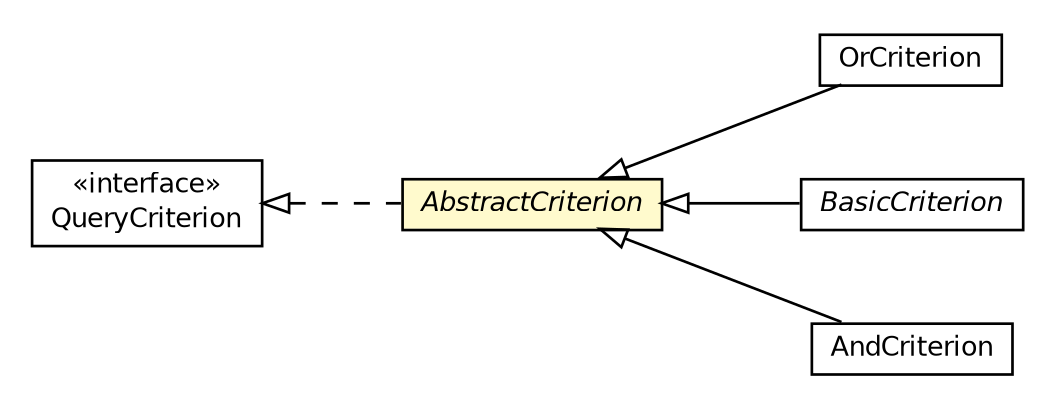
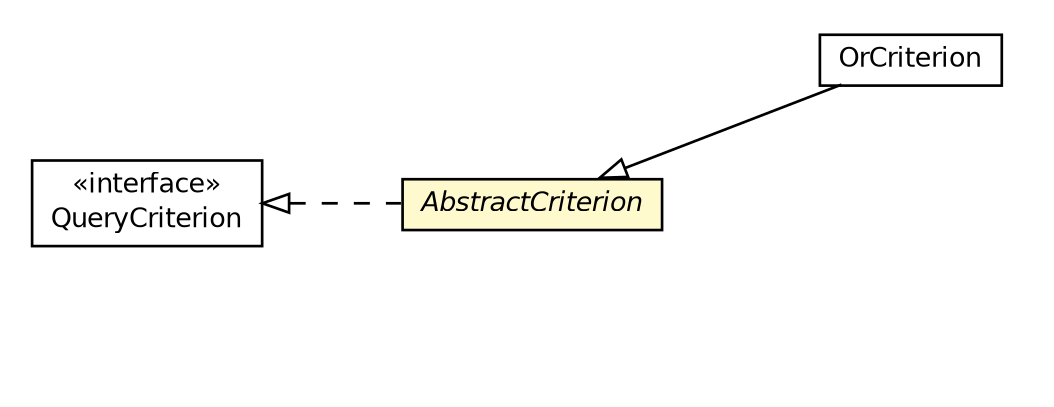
node "BasicCriterion": removed
node "AndCriterion": removed
